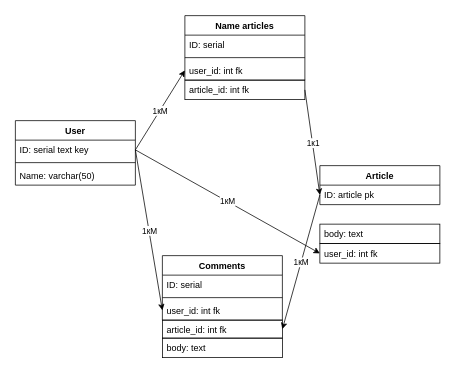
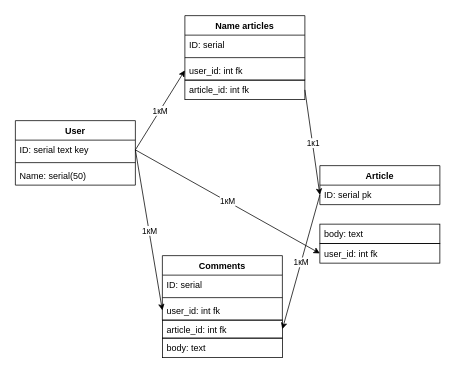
node "Name: varchar(50)": label "Name: varchar(50)" -> "Name: serial(50)"
node "ID: article pk": label "ID: article pk" -> "ID: serial pk"
